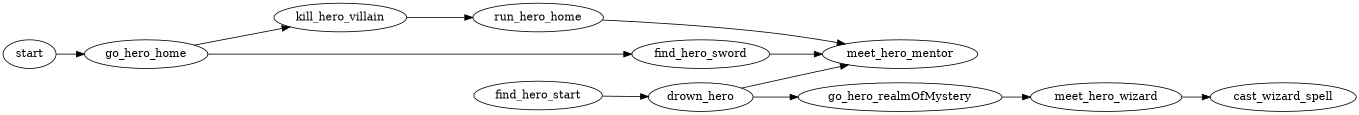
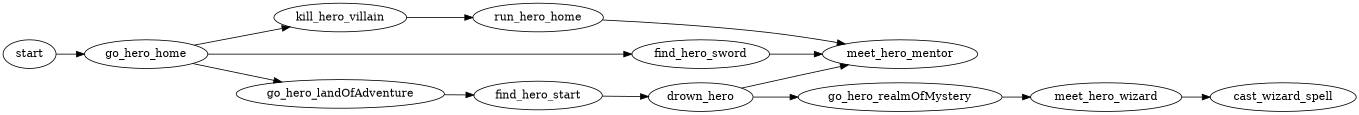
node "go_hero_landOfAdventure": added
